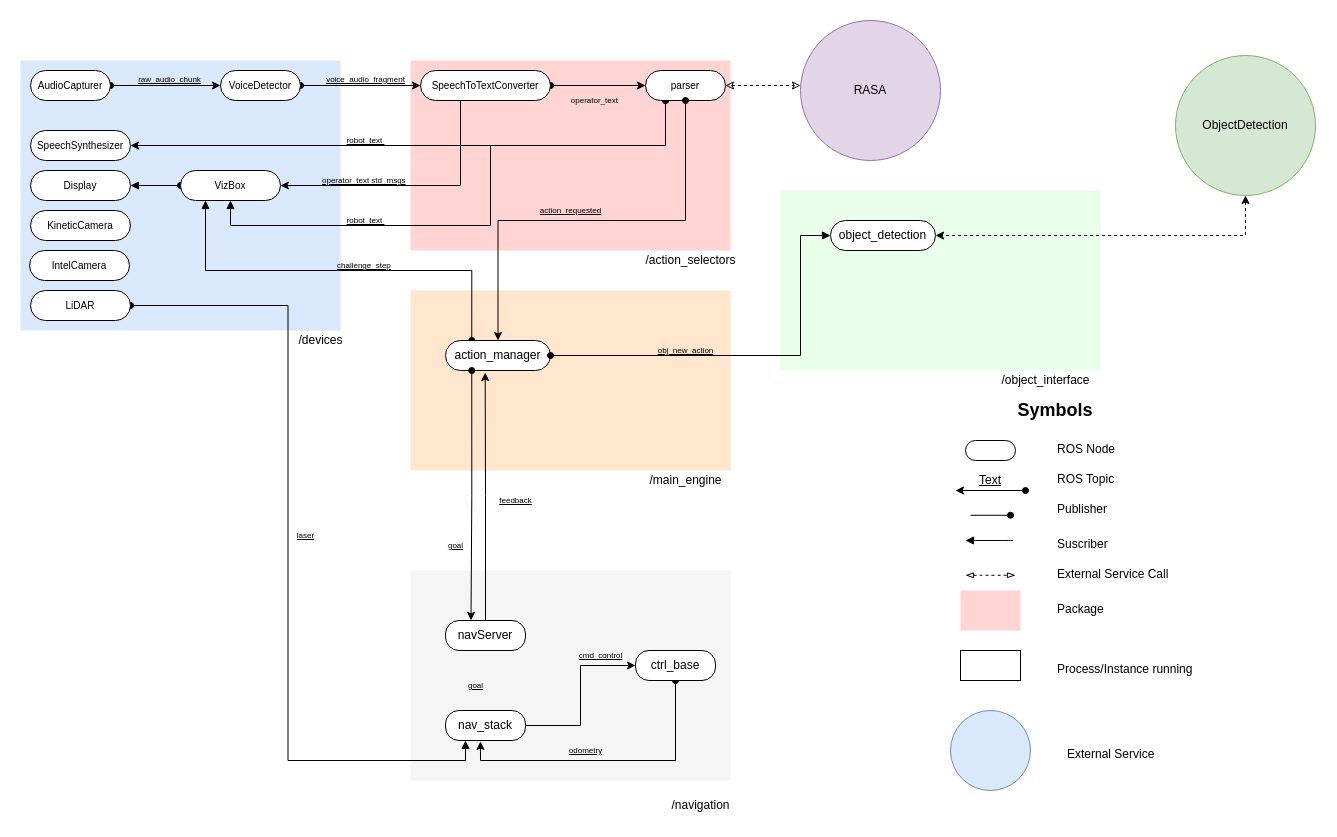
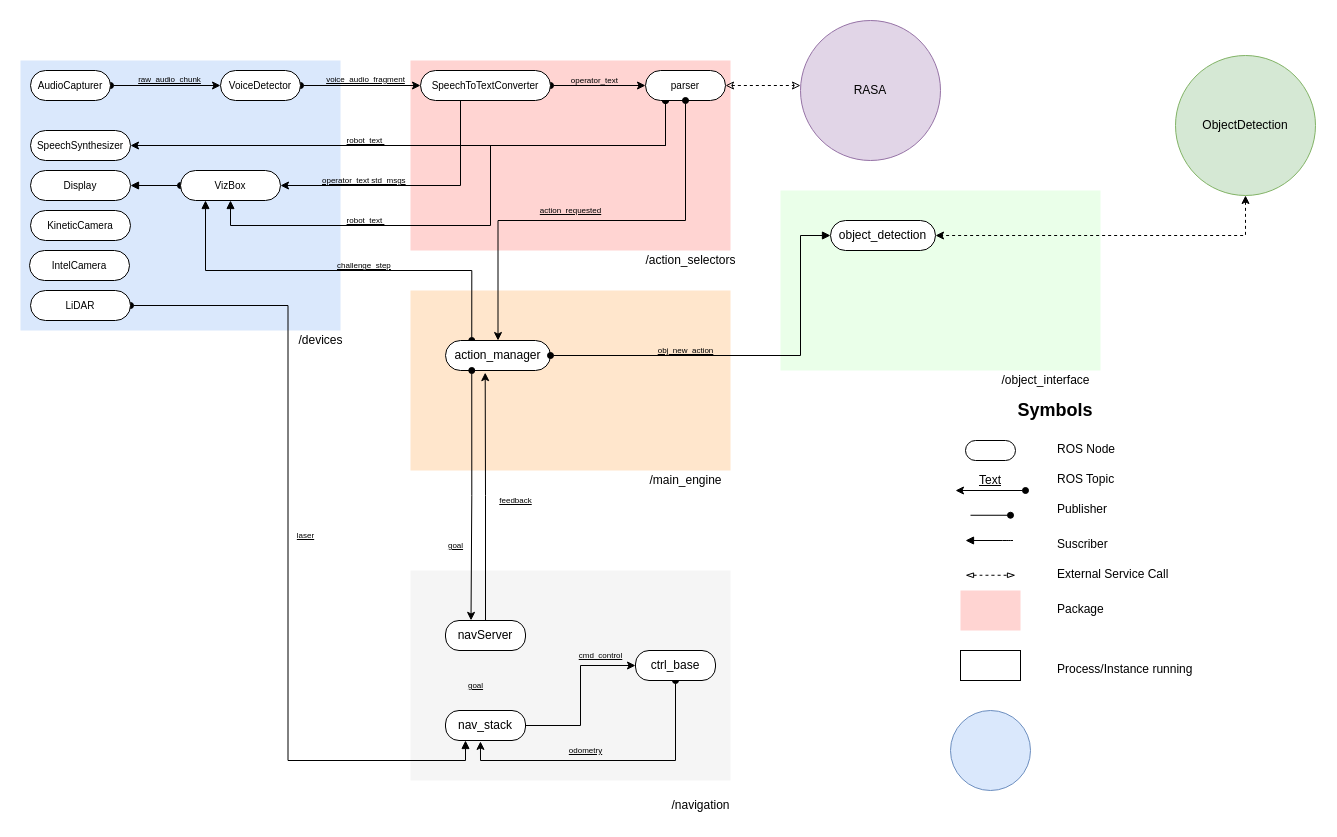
node "operator_text": moved (596, 101) -> (596, 81)
node "External Service": removed
